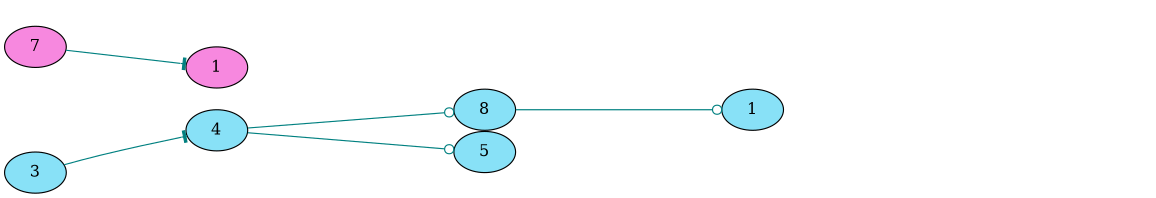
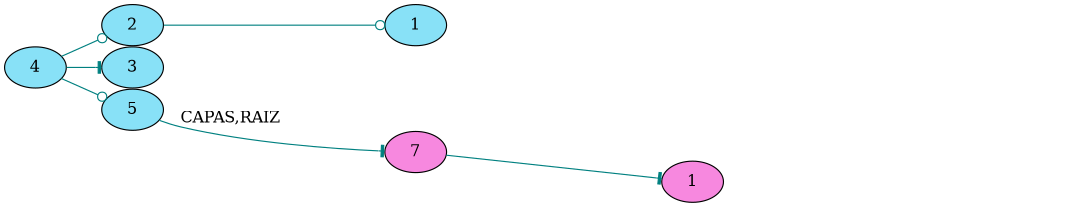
node "8": label "8" -> "2"
edge "5" -> "7": added, label "CAPAS,RAIZ"
edge "3" -> "4": reversed
